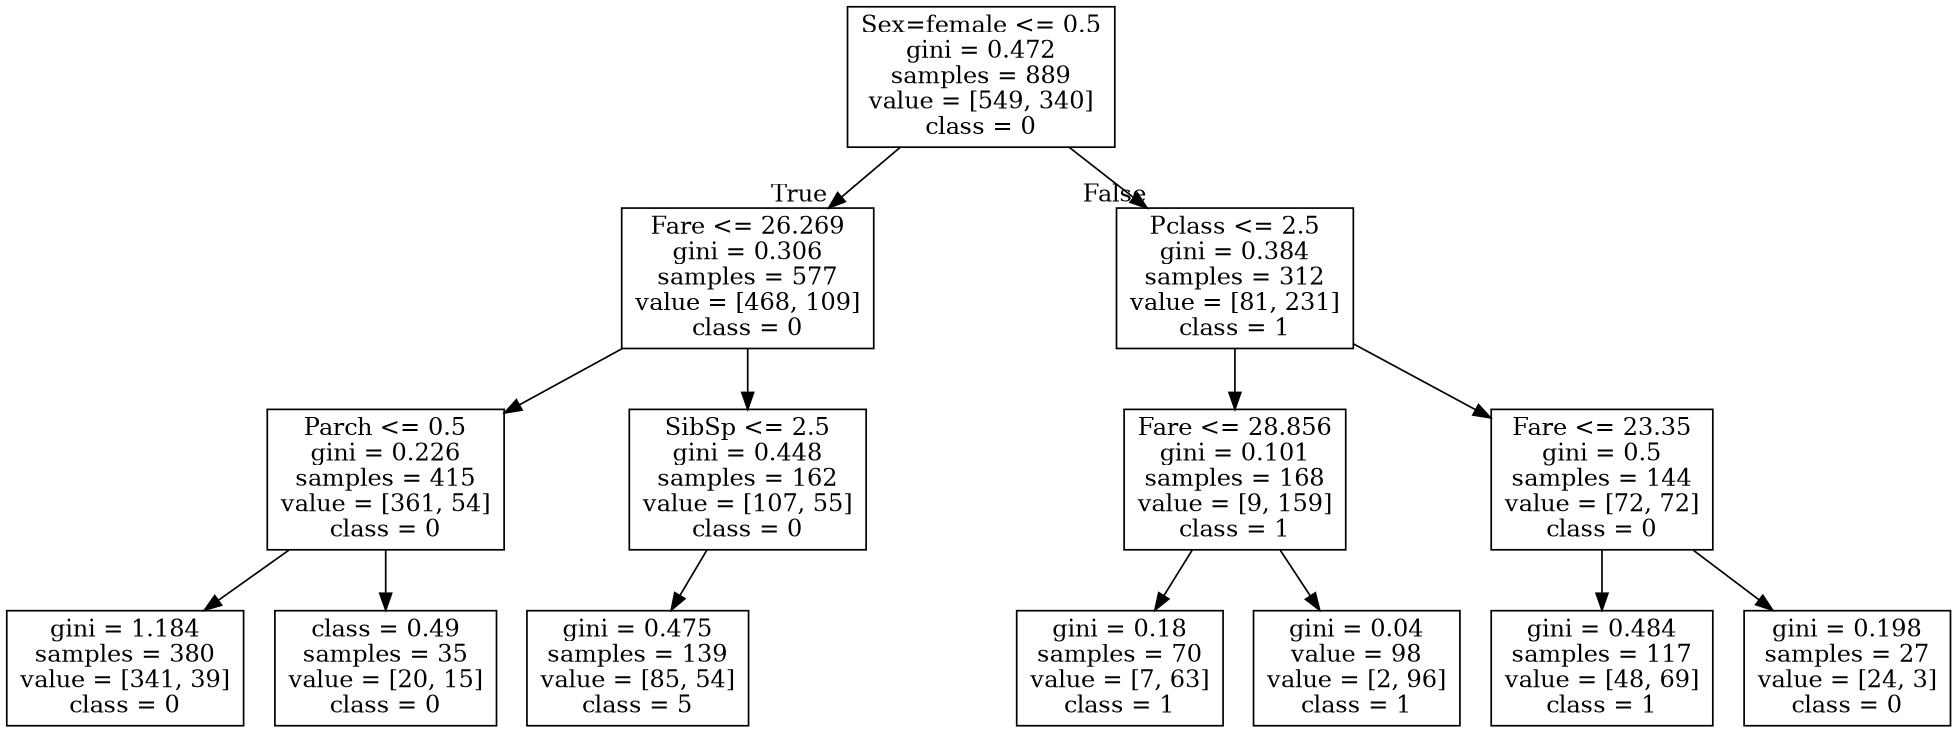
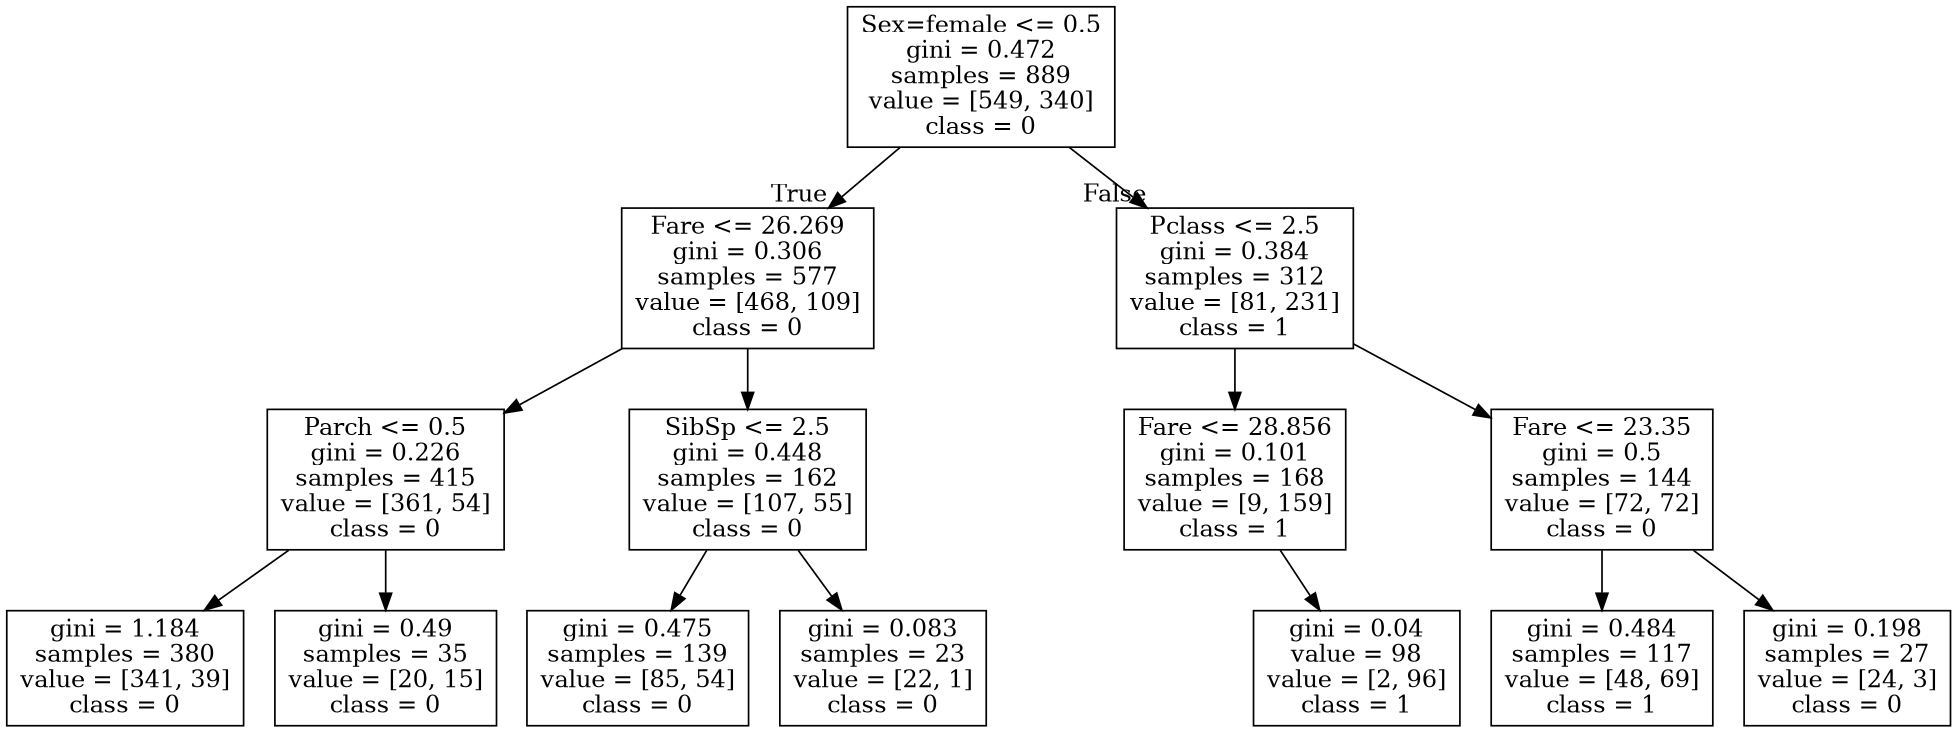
node "class = 0.49 samples = 35 value = [20, 15] class = 0": label "class = 0.49 samples = 35 value = [20, 15] class = 0" -> "gini = 0.49 samples = 35 value = [20, 15] class = 0"
node "gini = 0.475 samples = 139 value = [85, 54] class = 5": label "gini = 0.475 samples = 139 value = [85, 54] class = 5" -> "gini = 0.475 samples = 139 value = [85, 54] class = 0"
node "gini = 0.083 samples = 23 value = [22, 1] class = 0": added
node "gini = 0.18 samples = 70 value = [7, 63] class = 1": removed
